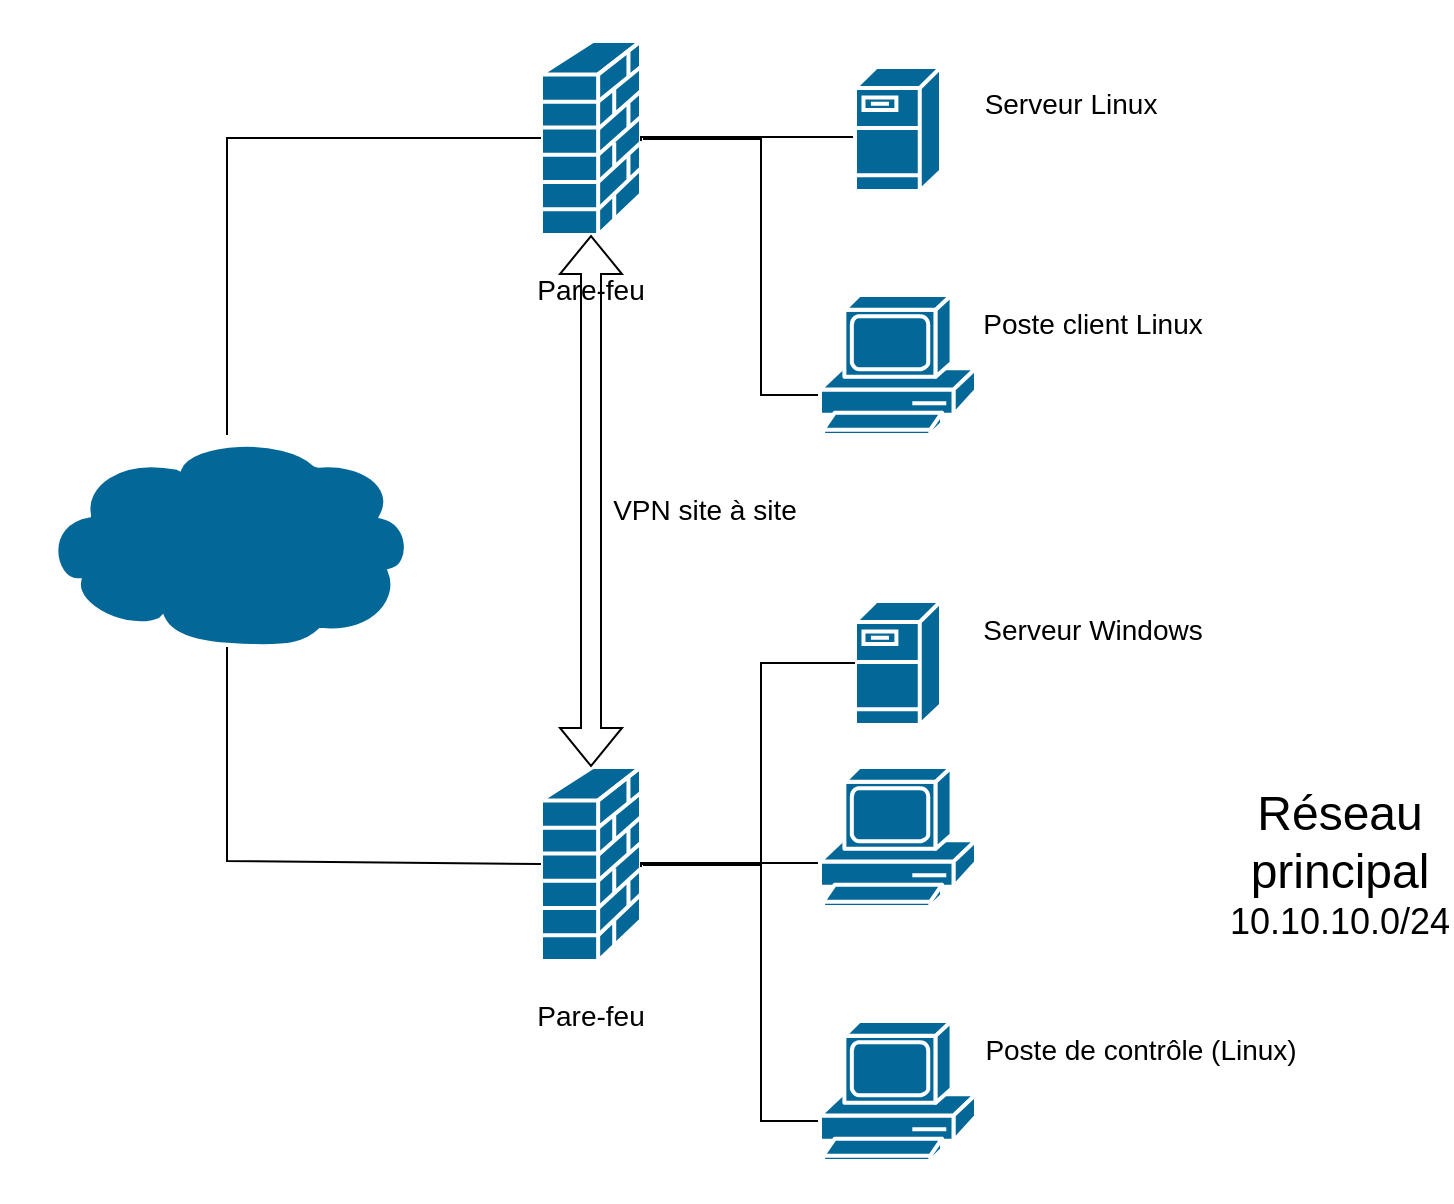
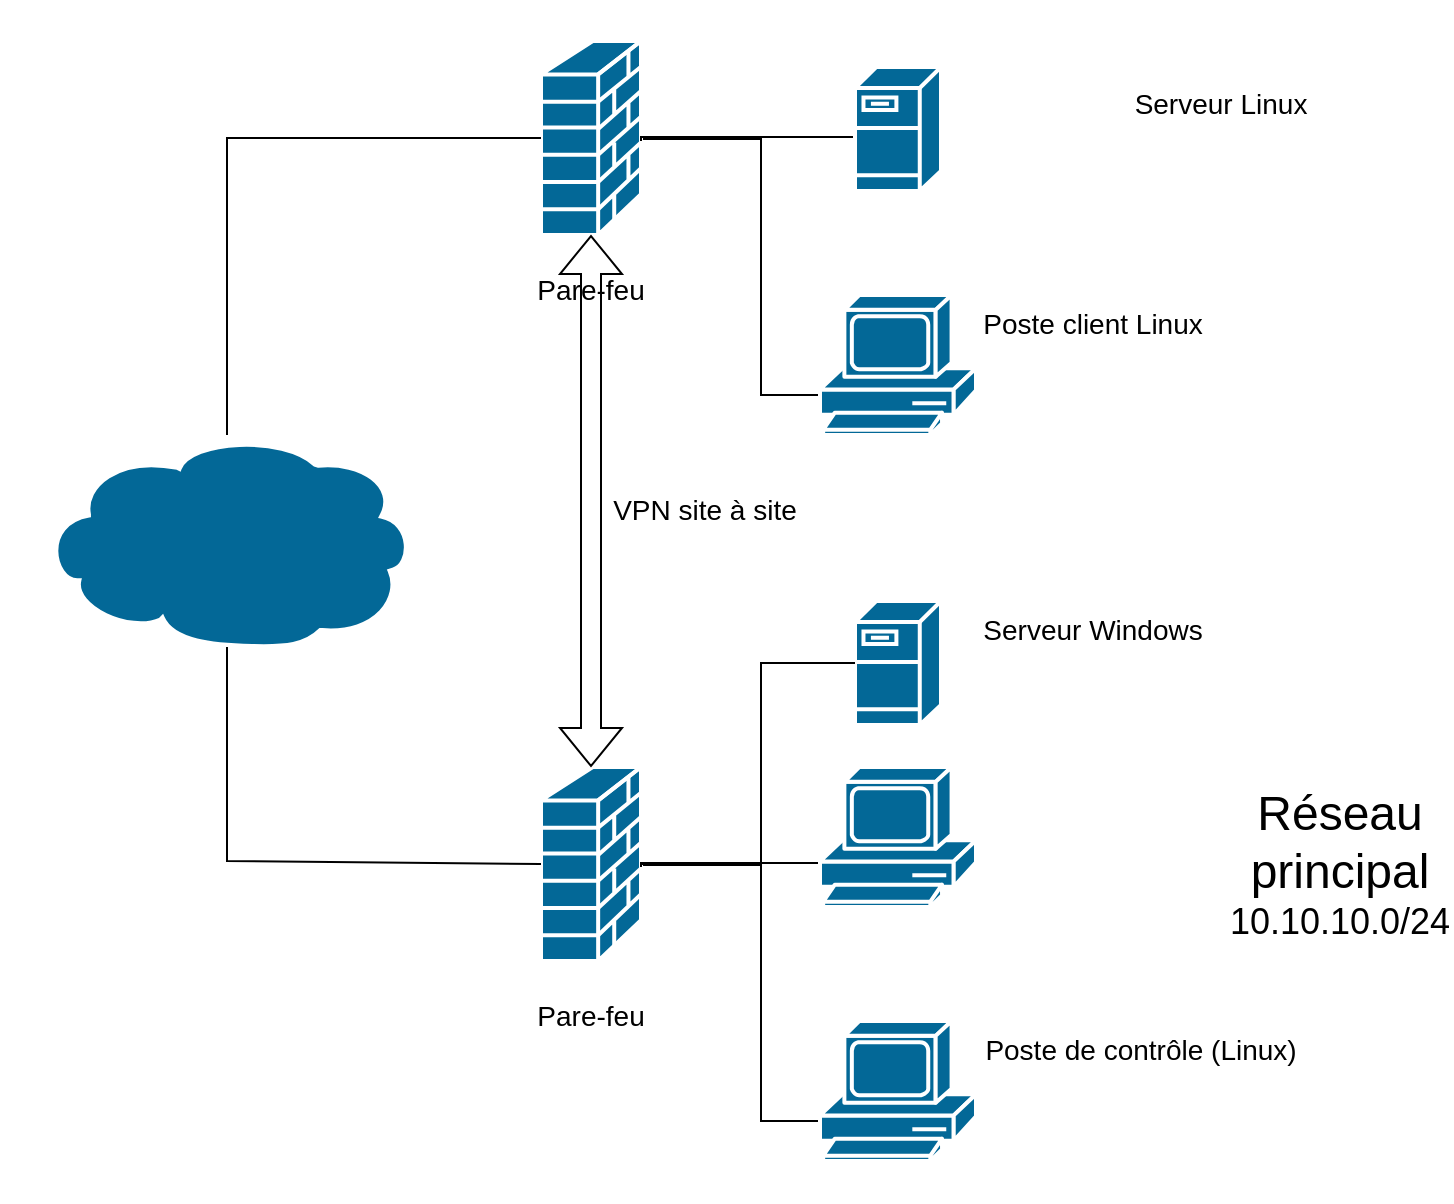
node "Serveur Linux": moved (1071, 105) -> (1221, 105)
